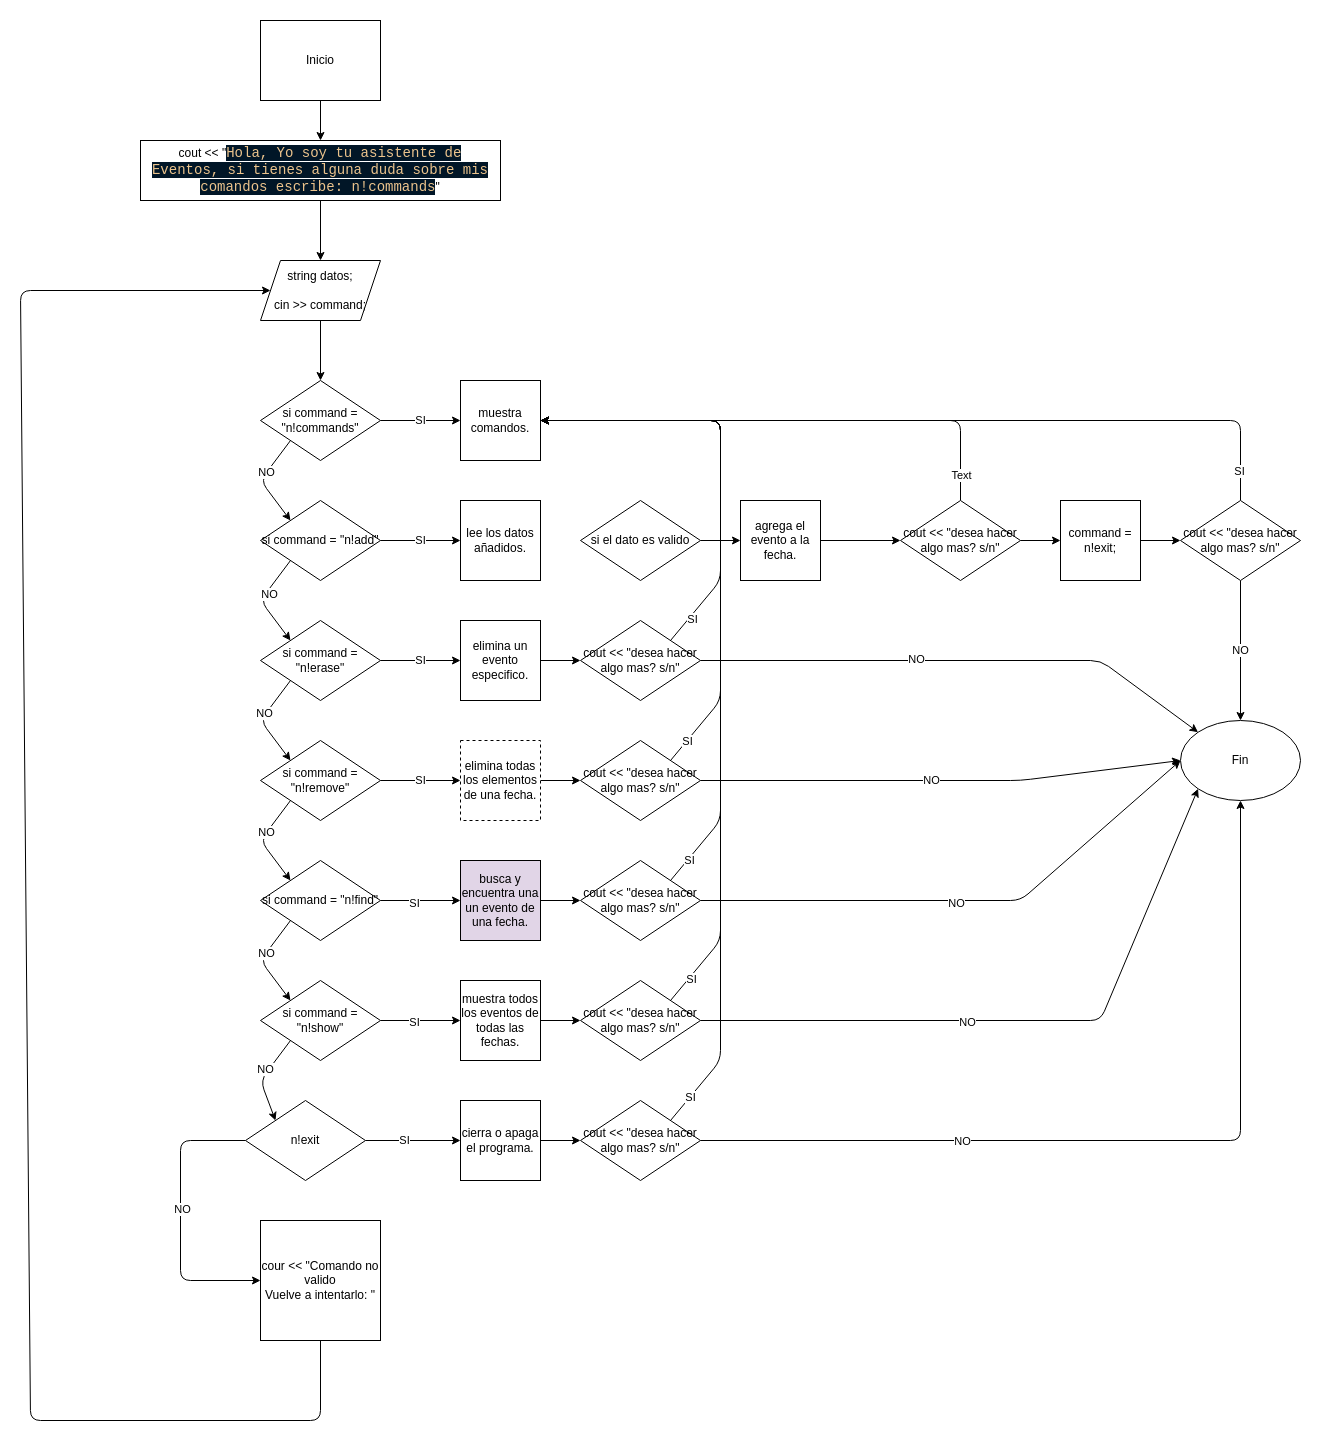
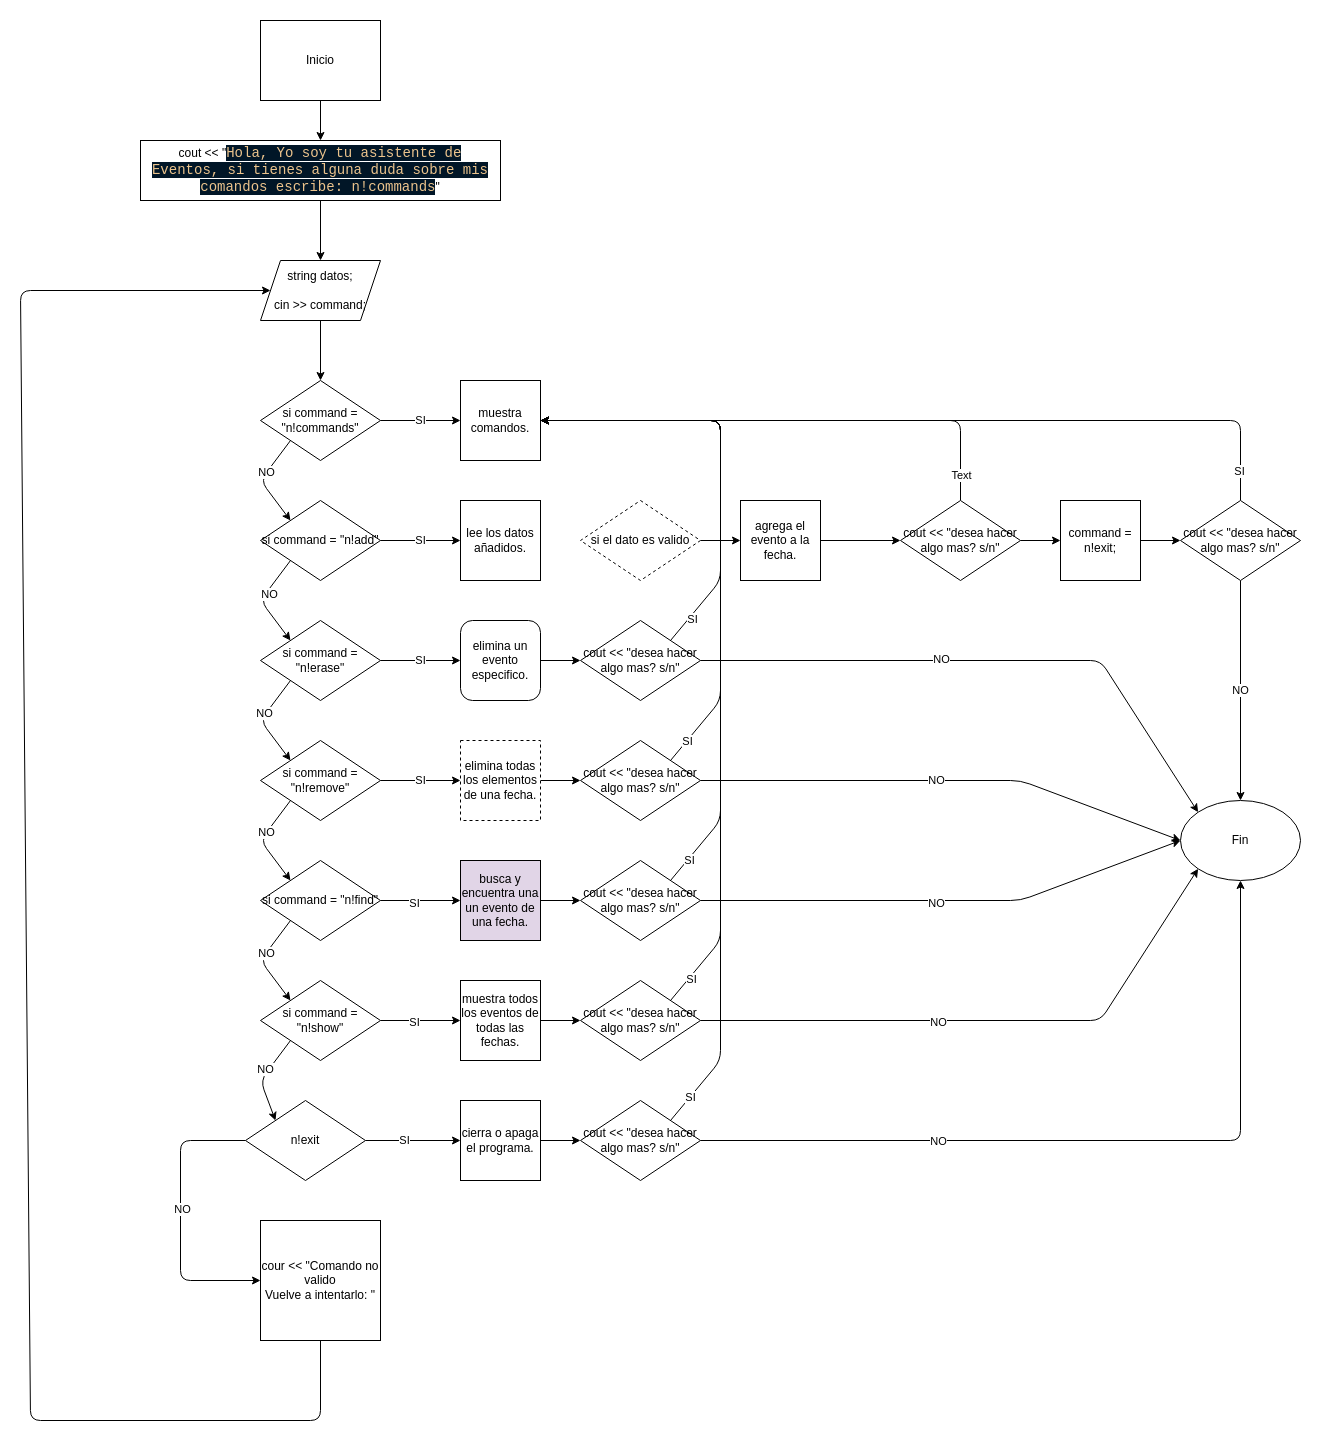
node "si el dato es valido": style solid -> dashed
node "elimina un evento especifico.": shape rectangle -> rounded rectangle
node "Fin": moved (1241, 761) -> (1241, 841)
